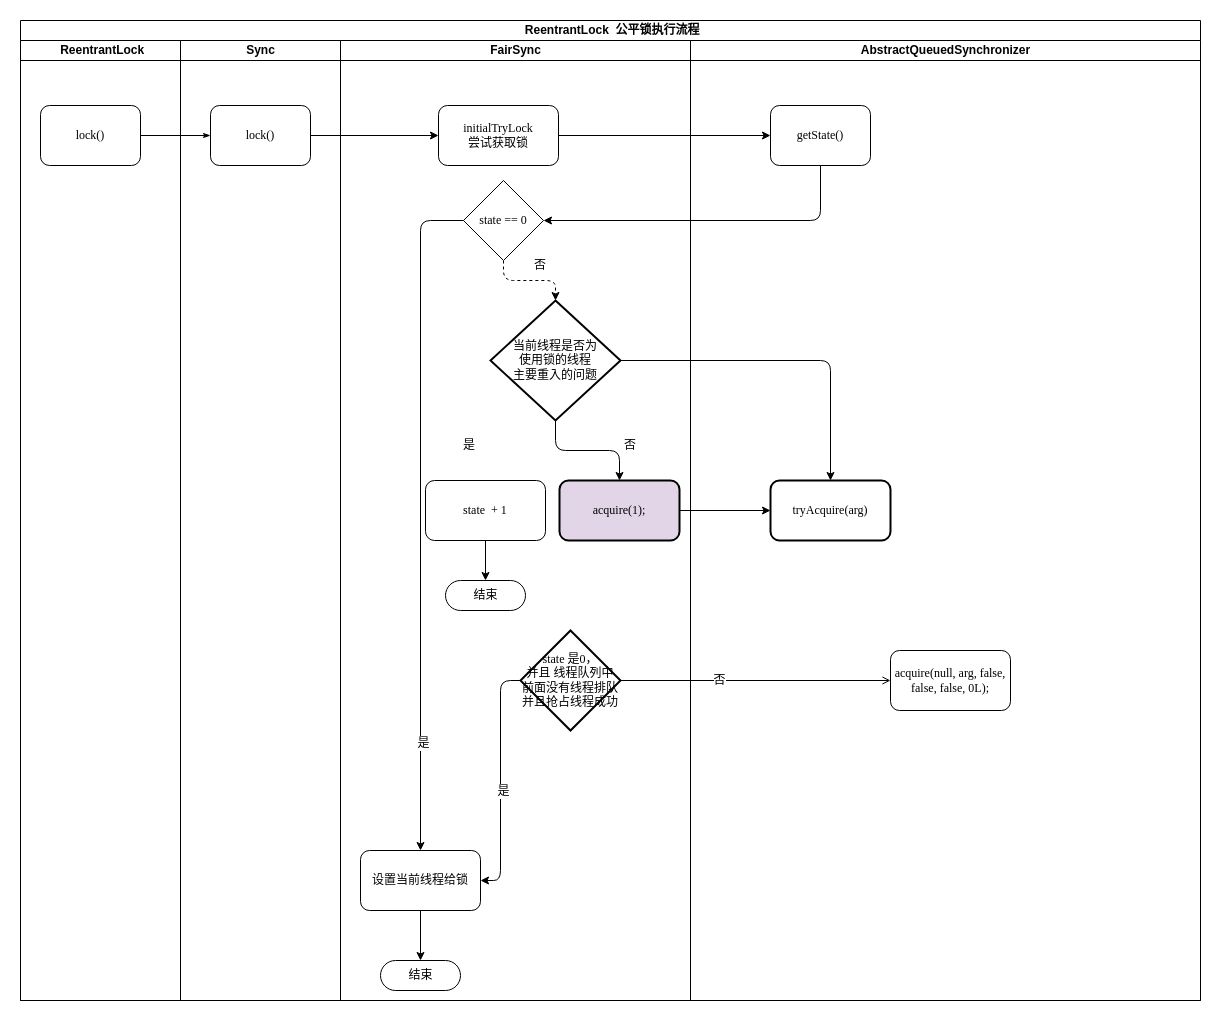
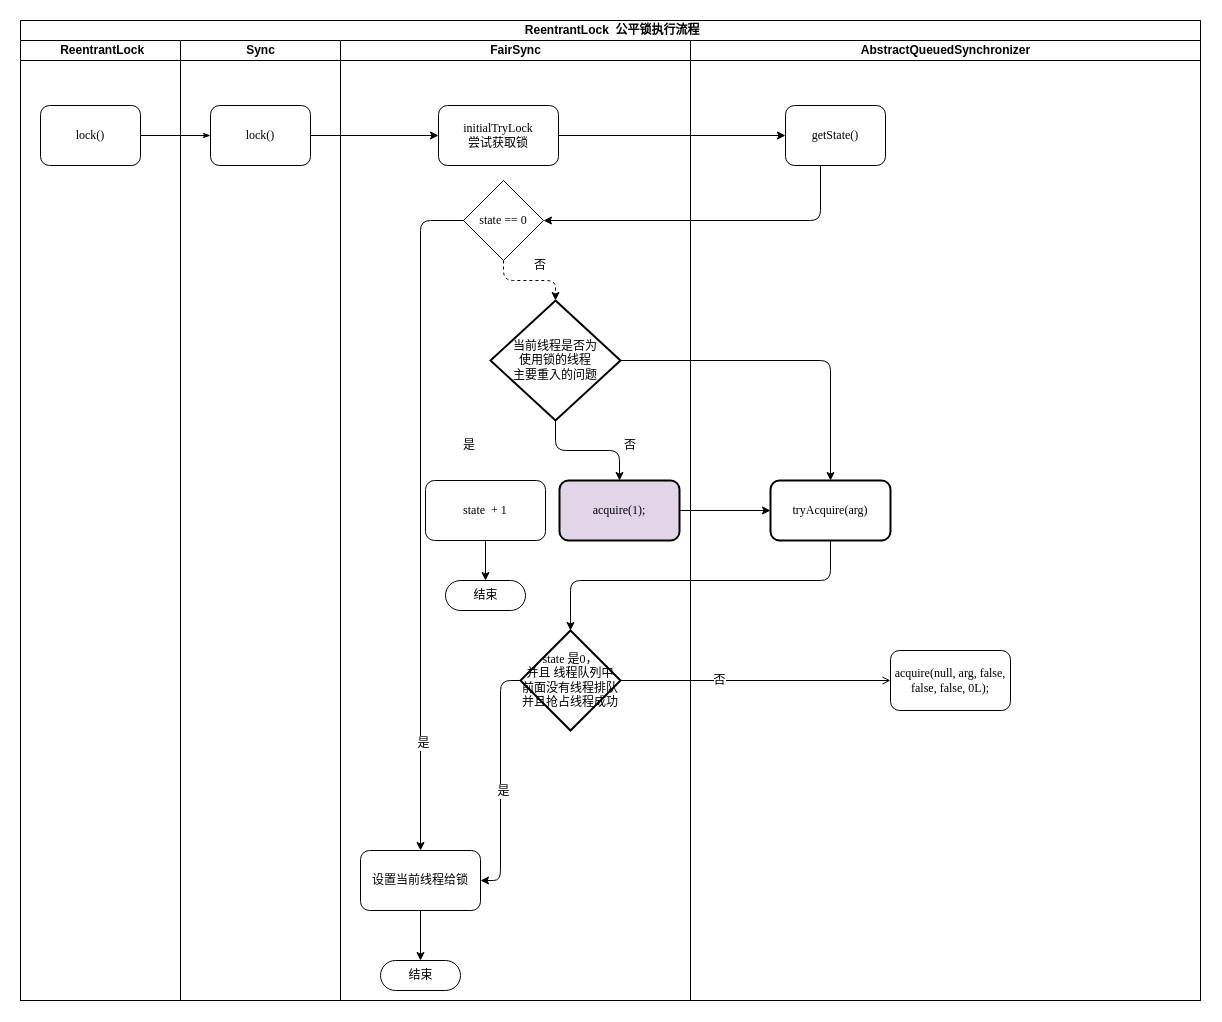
node "getState()": moved (821, 136) -> (836, 136)
edge "tryAcquire(arg)" -> "state 是0， 并且 线程队列中前面没有线程排队 并且抢占线程成功": added
